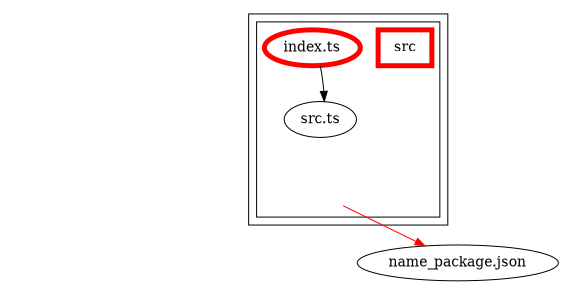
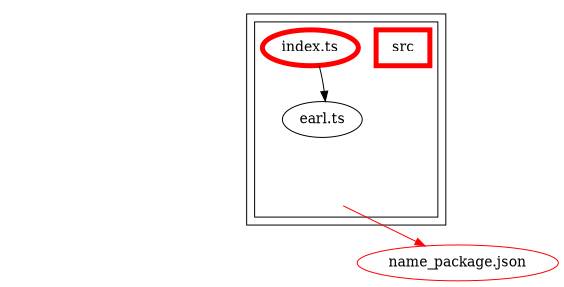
node "src.ts": label "src.ts" -> "earl.ts"
node "name_package.json": color black -> #ff0000
